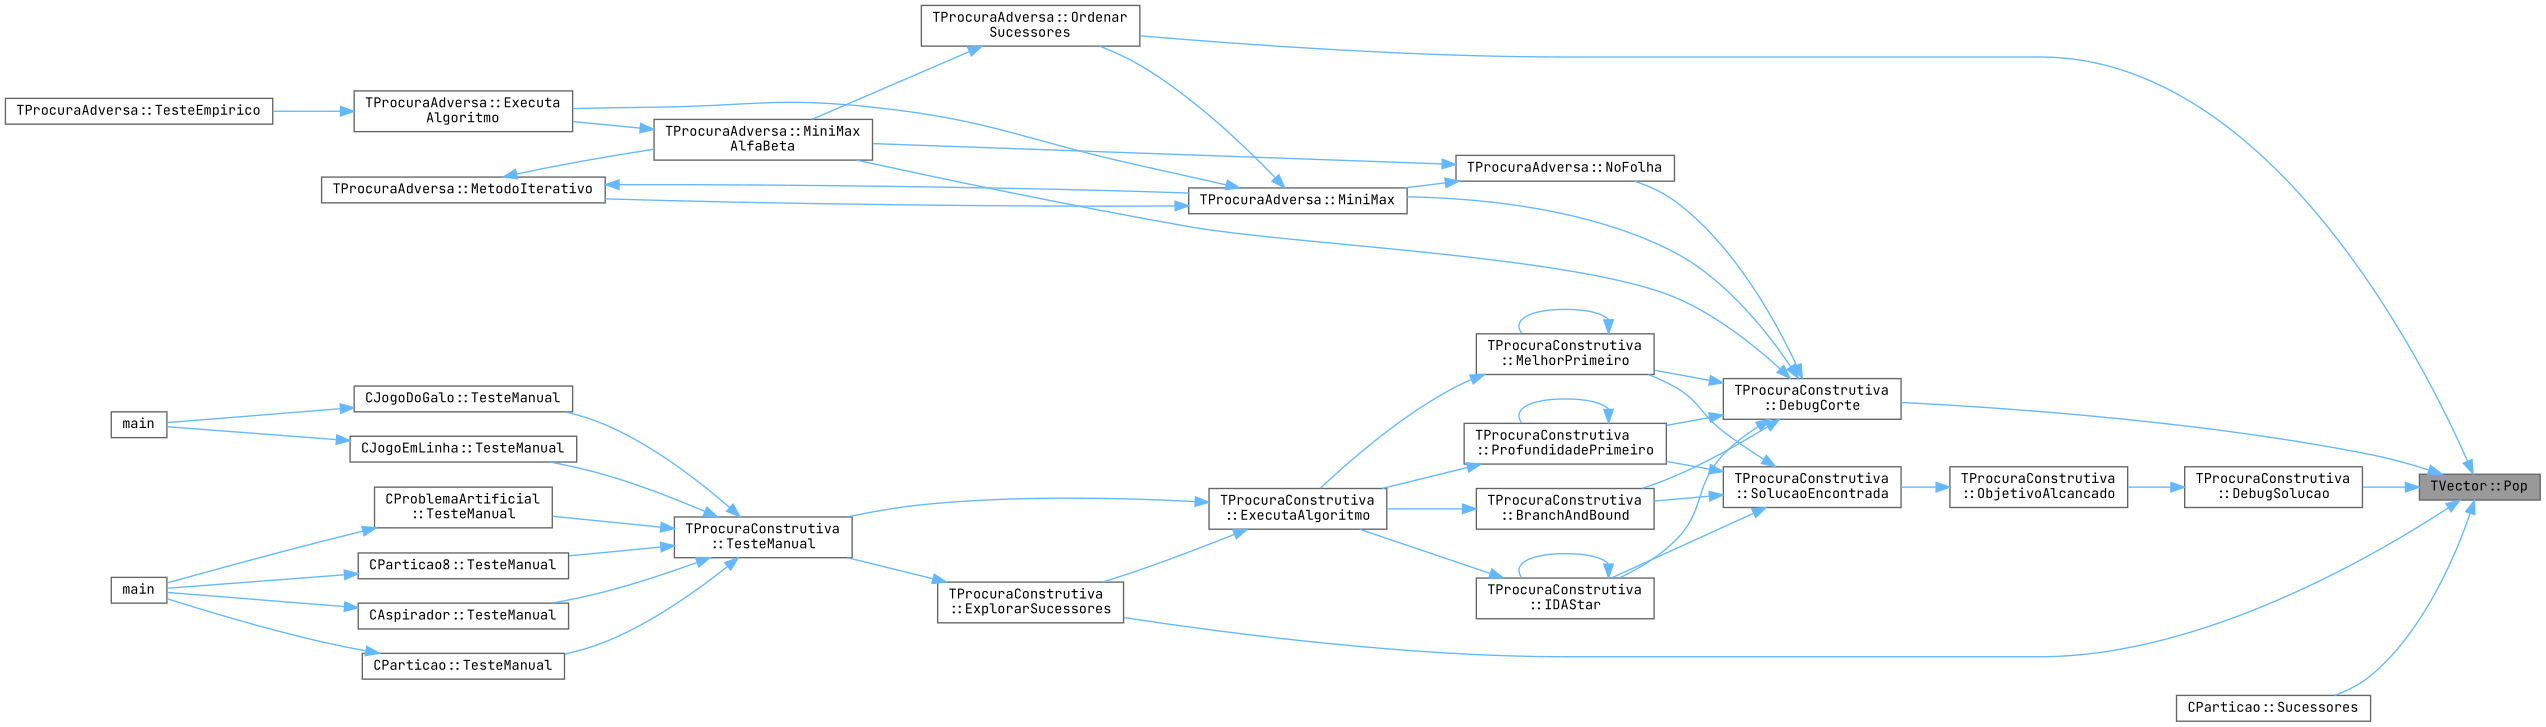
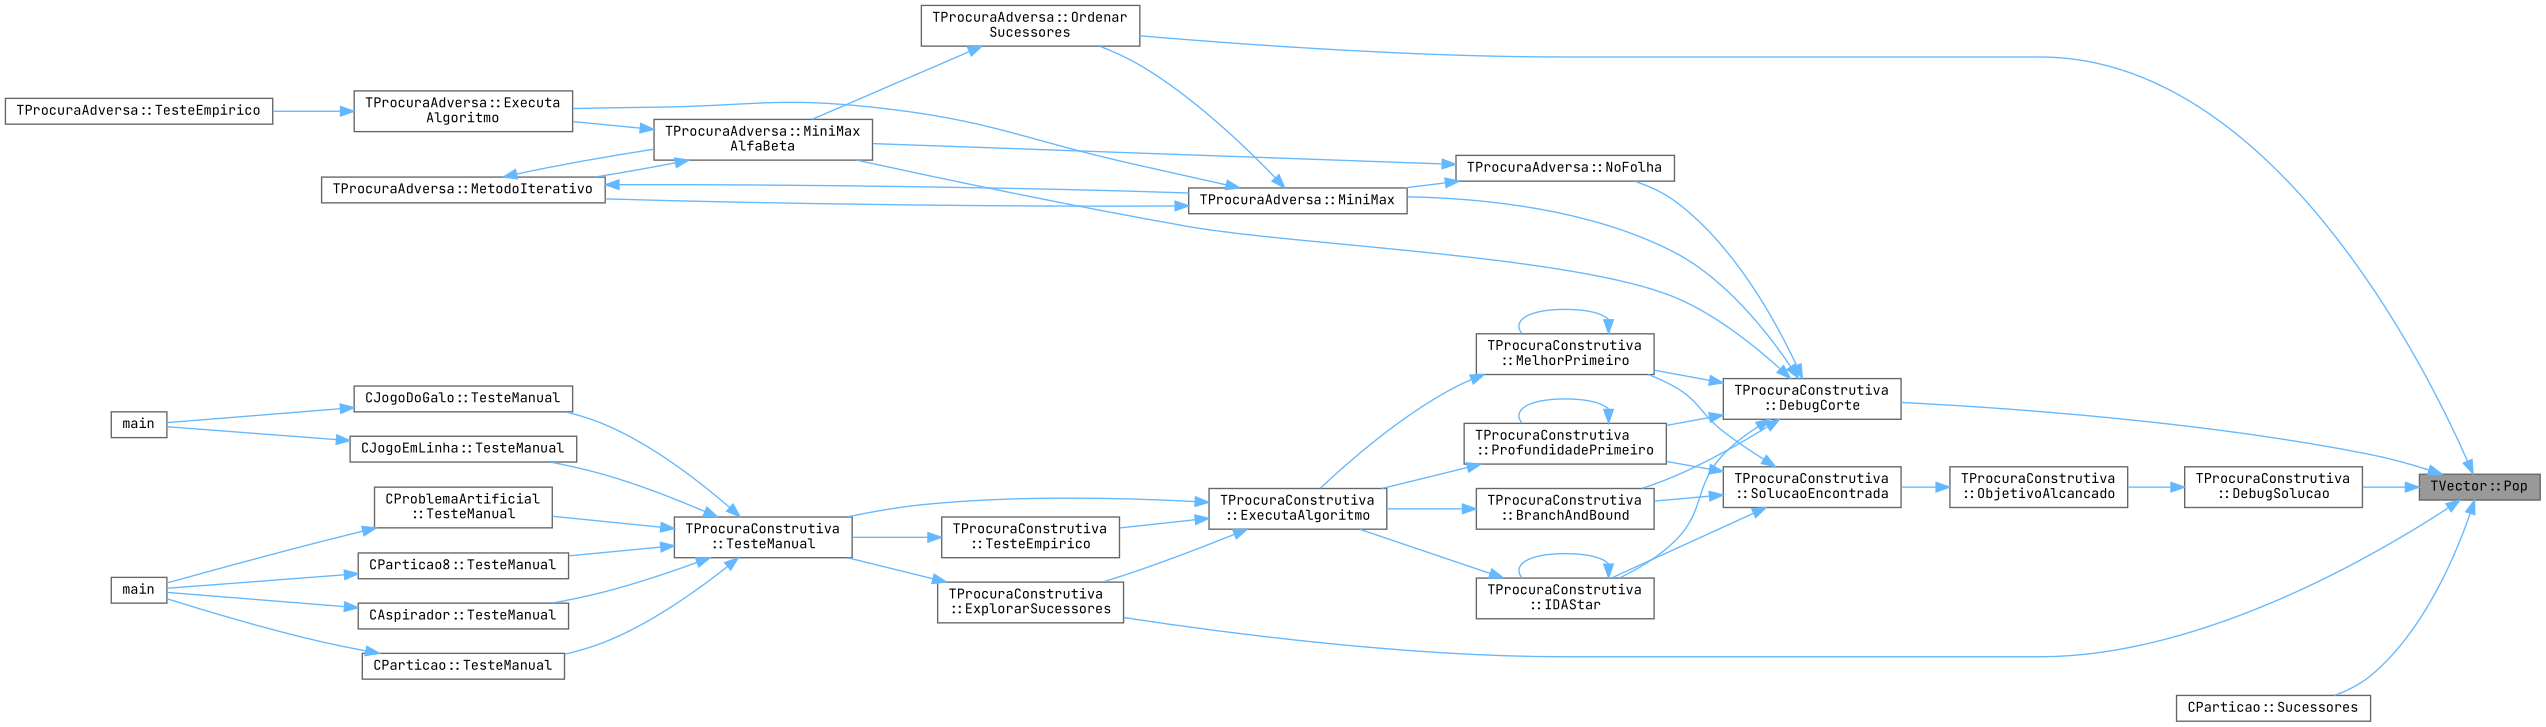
edge "TProcuraAdversa::MetodoIterativo" -> "TProcuraAdversa::MiniMax AlfaBeta": added
node "TProcuraConstrutiva ::TesteEmpirico": added
